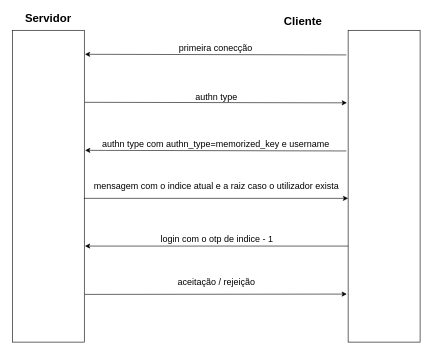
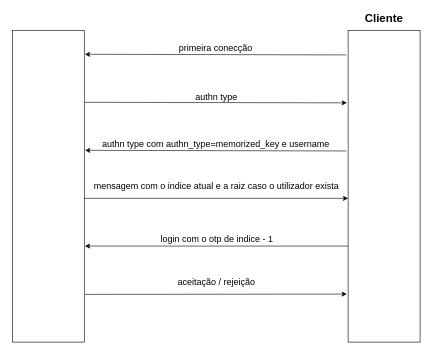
node "Servidor": removed
node "Cliente": moved (303, 21) -> (384, 18)
